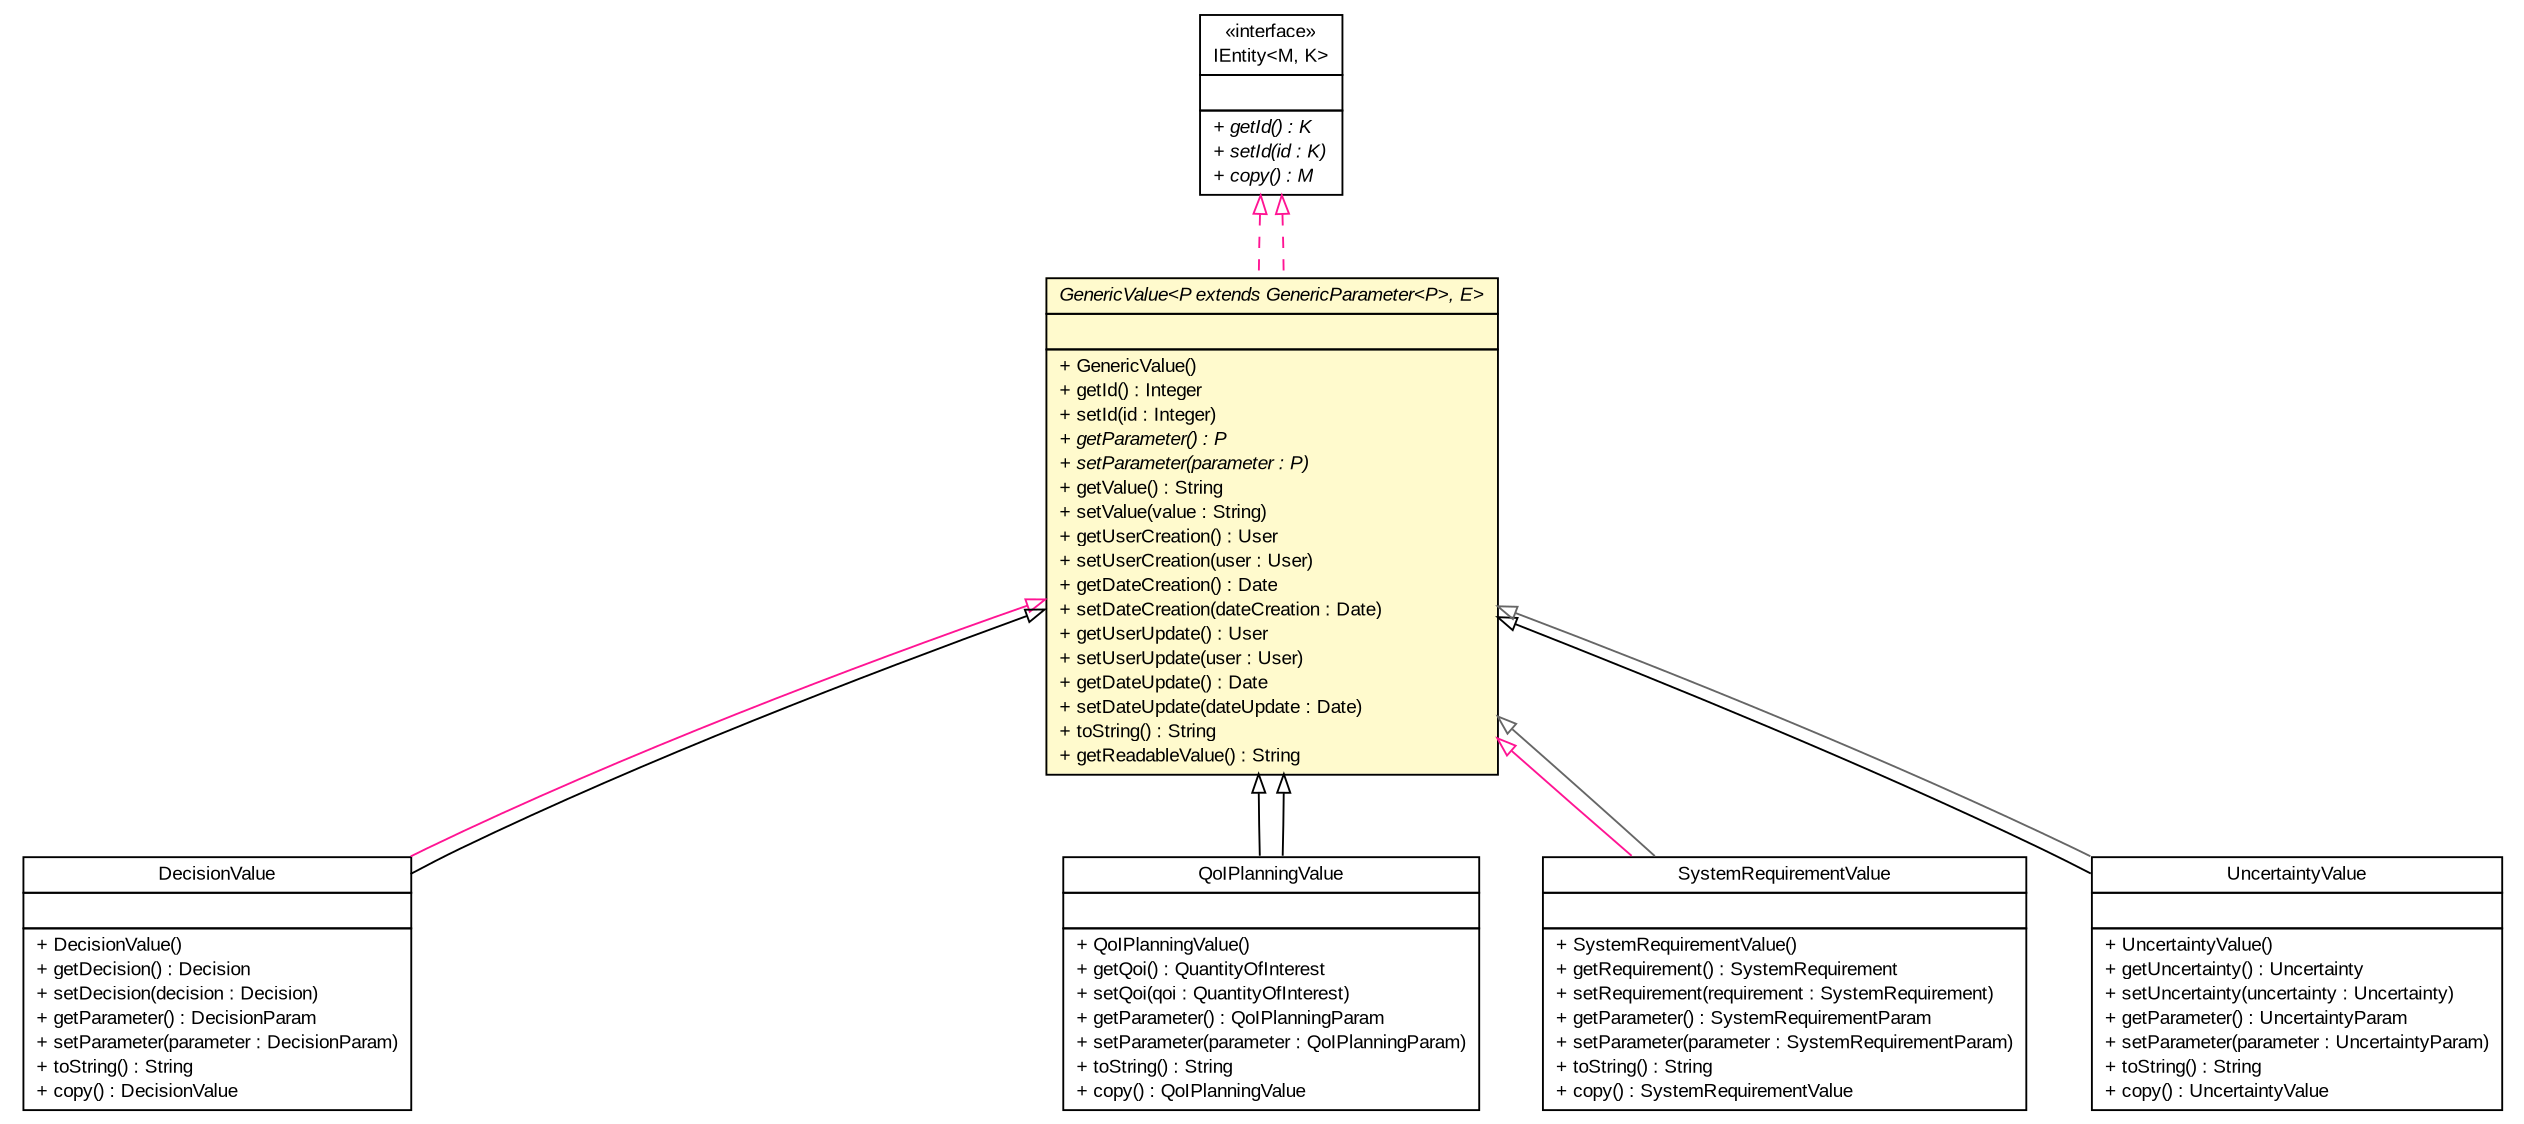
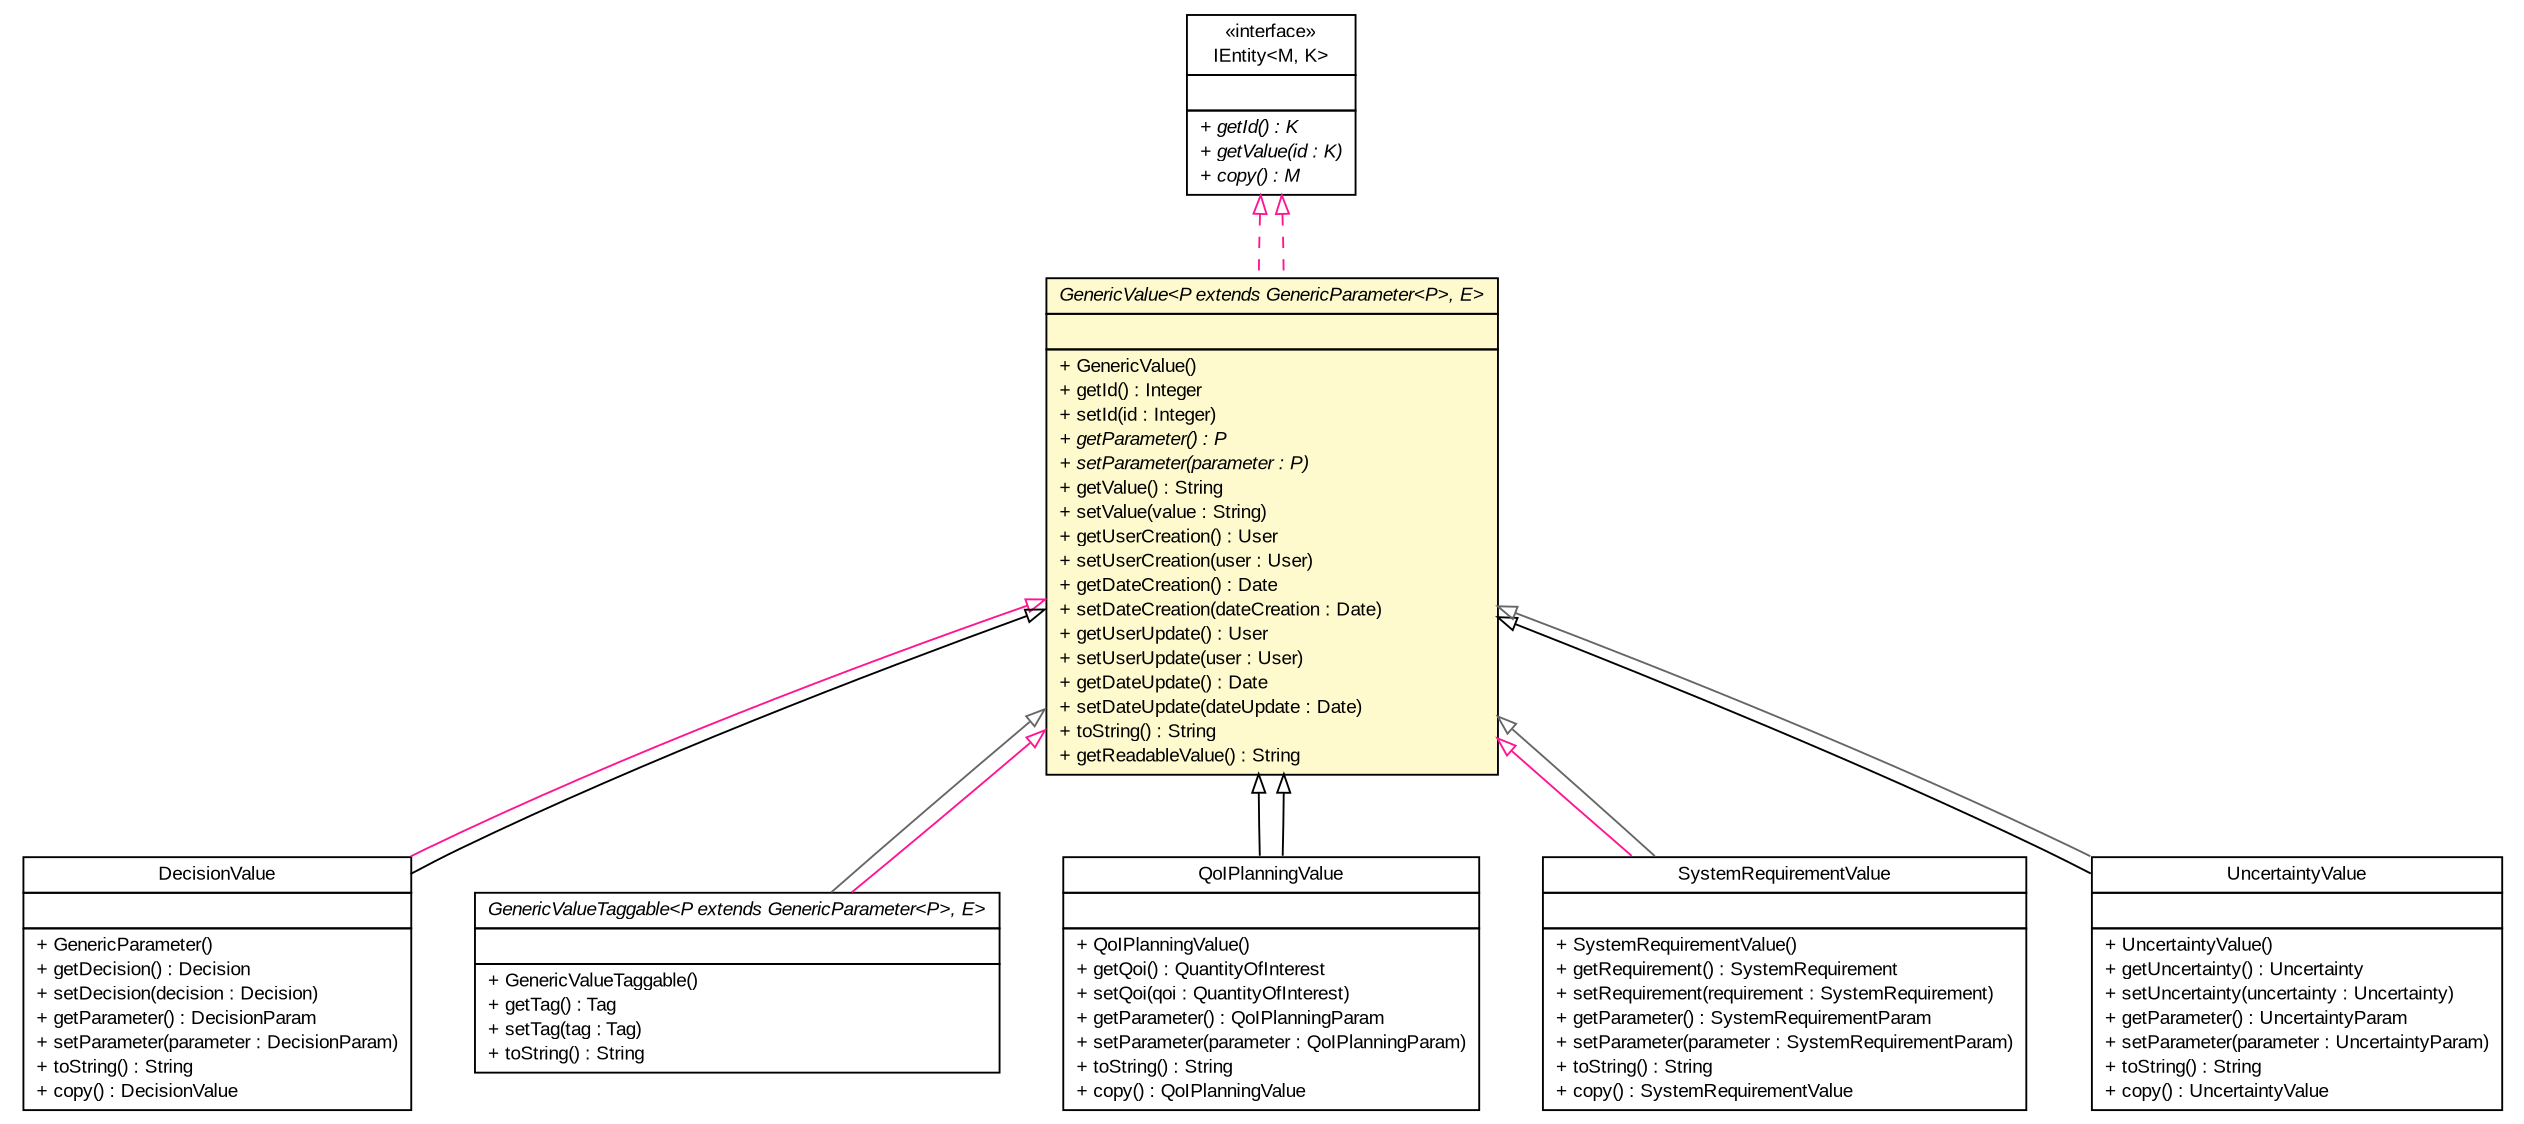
node "IEntity<M, K>": text "+ setId(id : K)" -> "+ getValue(id : K)"
node "DecisionValue": text "+ DecisionValue()" -> "+ GenericParameter()"
node "GenericValueTaggable<P extends GenericParameter<P>, E>": added
